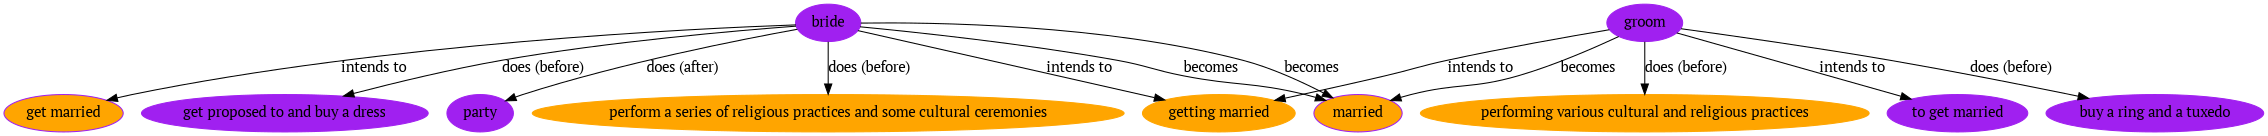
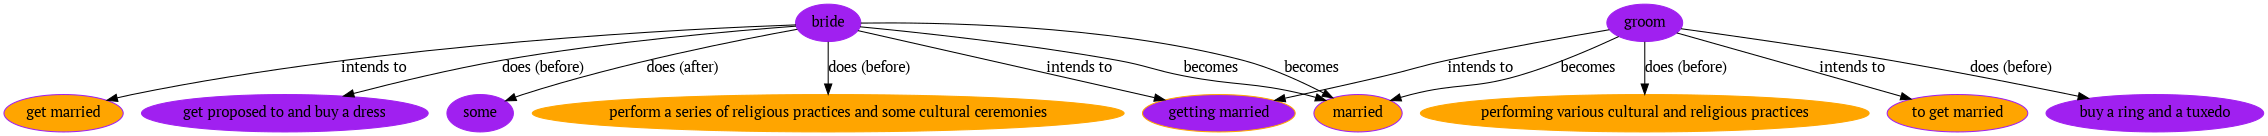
node "party": label "party" -> "some"
node "getting married": fillcolor orange -> purple
node "to get married": fillcolor purple -> orange
